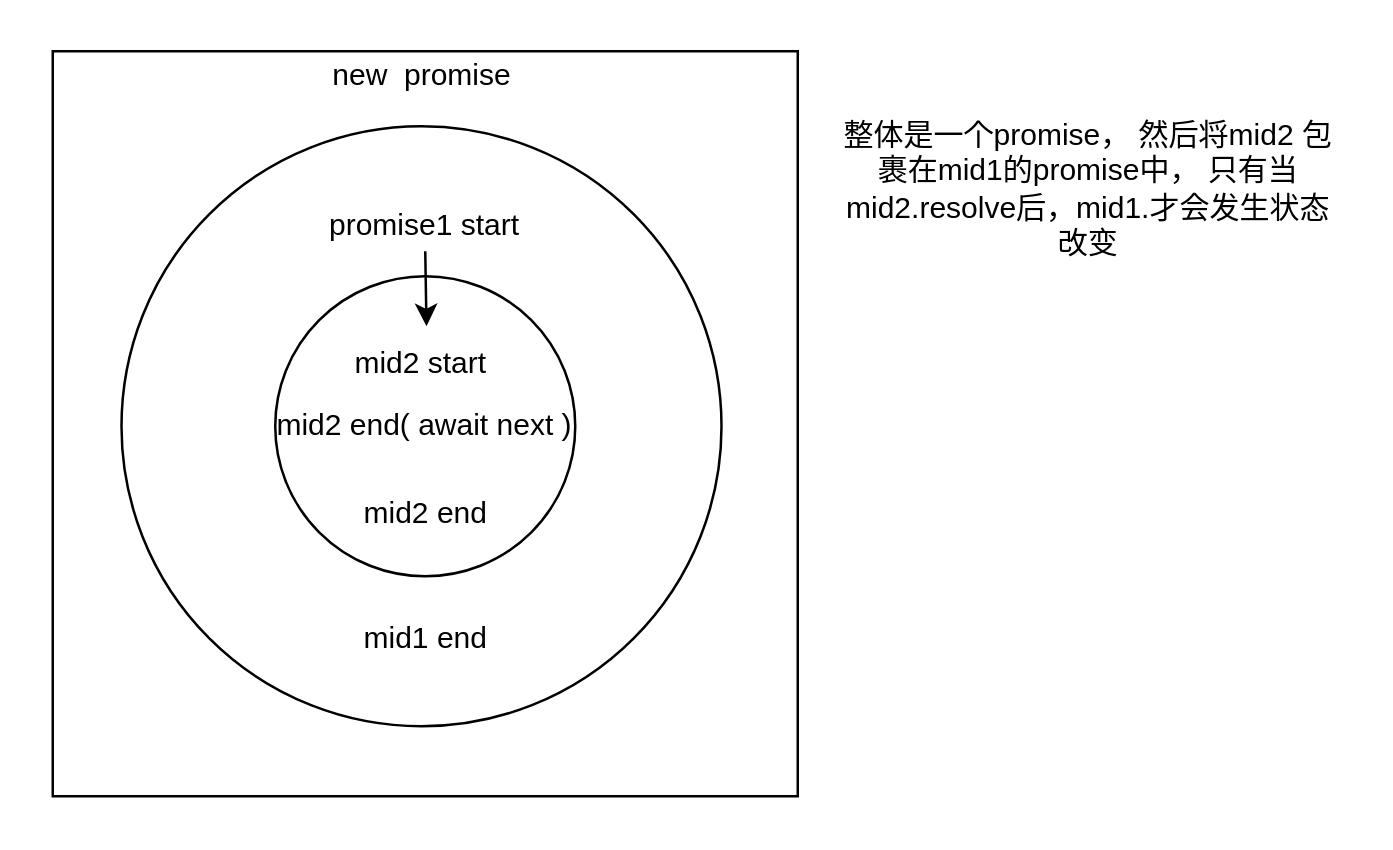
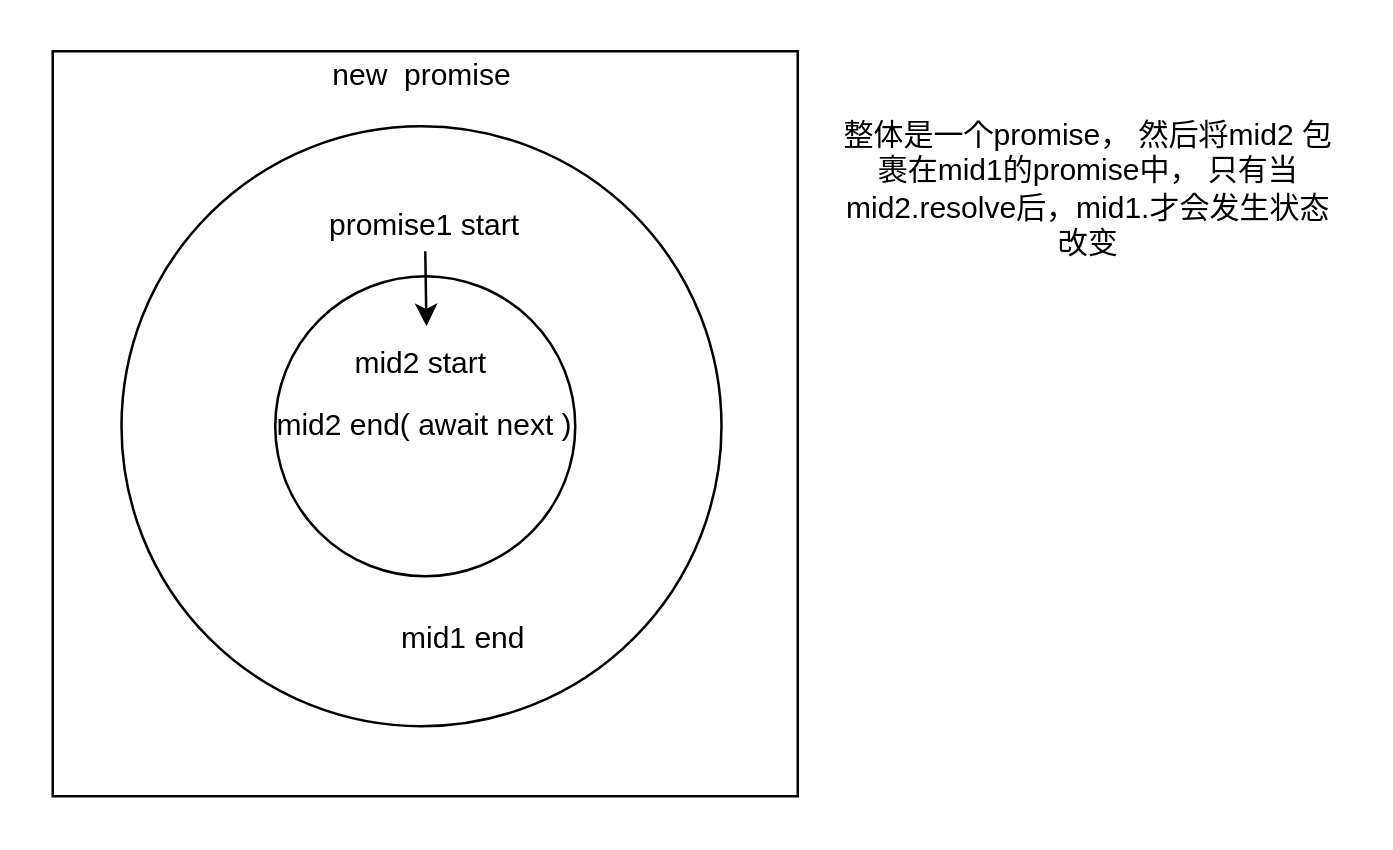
node "mid2 end": removed
node "mid1 end": moved (425, 639) -> (463, 639)
